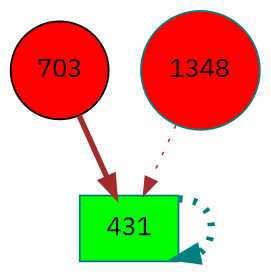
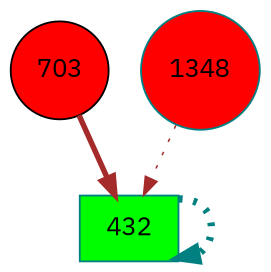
node "431": label "431" -> "432"
